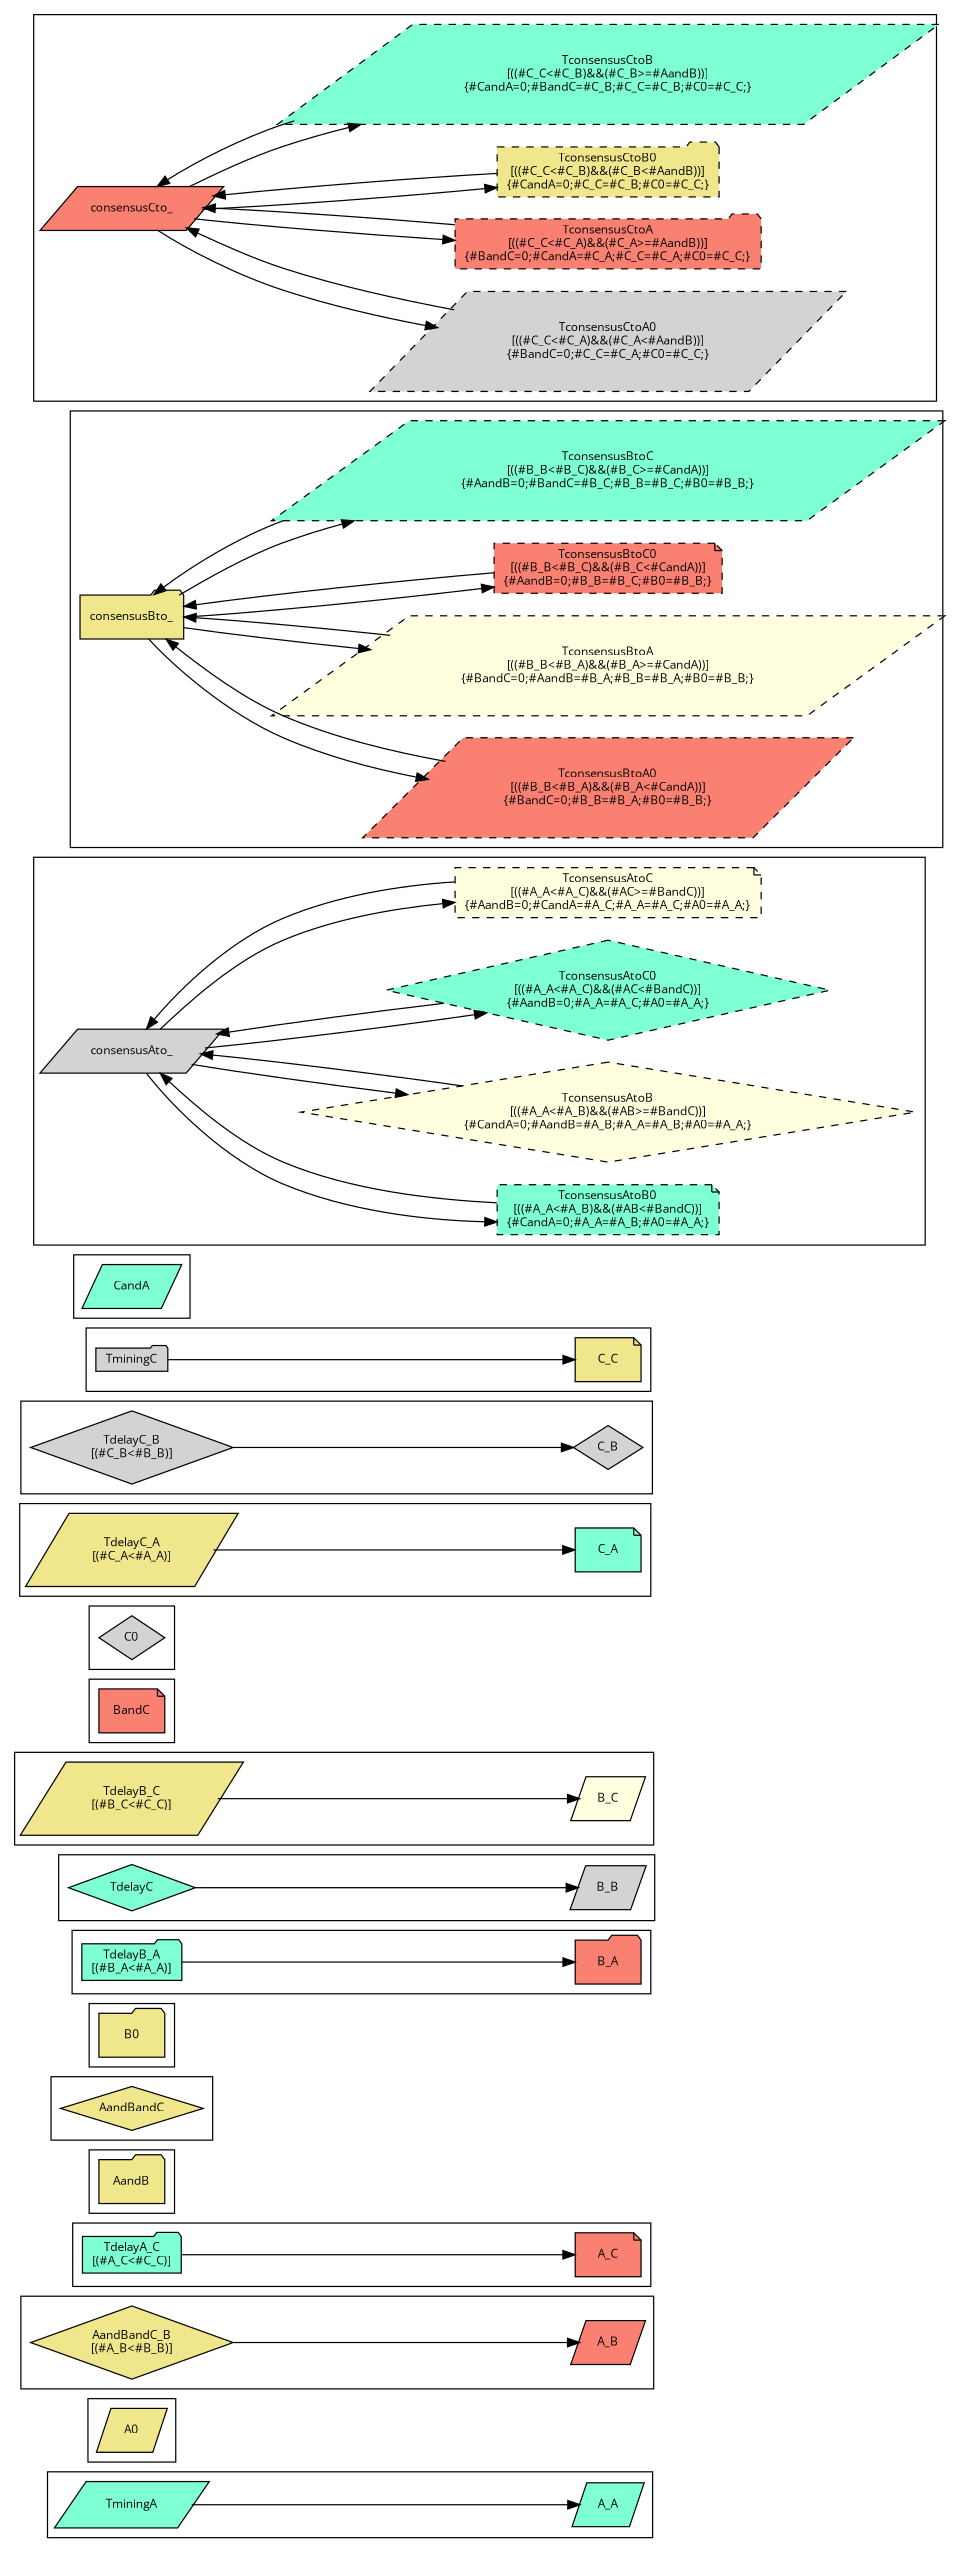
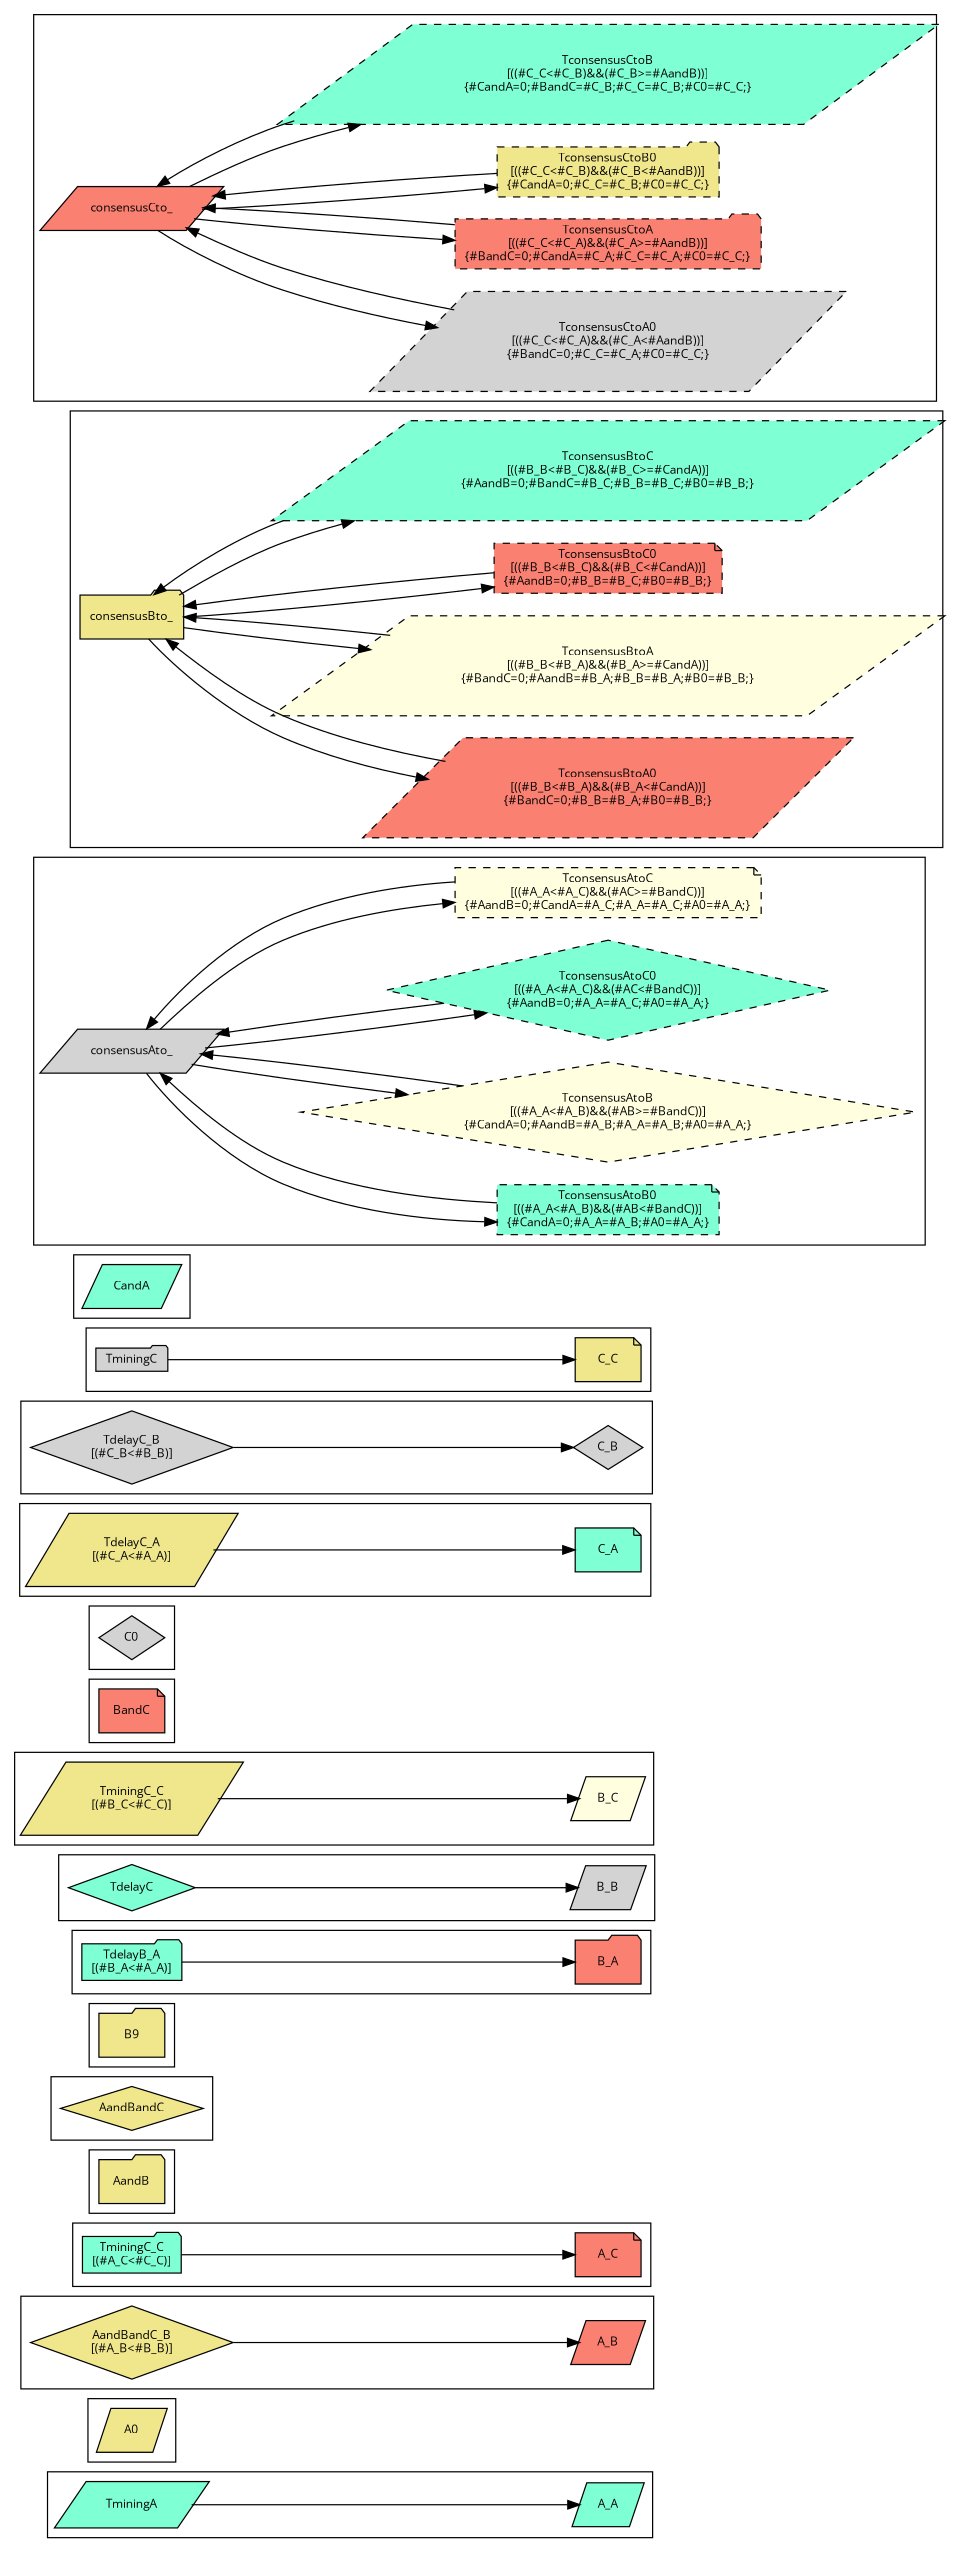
node "TdelayB_C [(#B_C<#C_C)]": label "TdelayB_C [(#B_C<#C_C)]" -> "TminingC_C [(#B_C<#C_C)]"
node "B0": label "B0" -> "B9"
node "TdelayA_C [(#A_C<#C_C)]": label "TdelayA_C [(#A_C<#C_C)]" -> "TminingC_C [(#A_C<#C_C)]"
